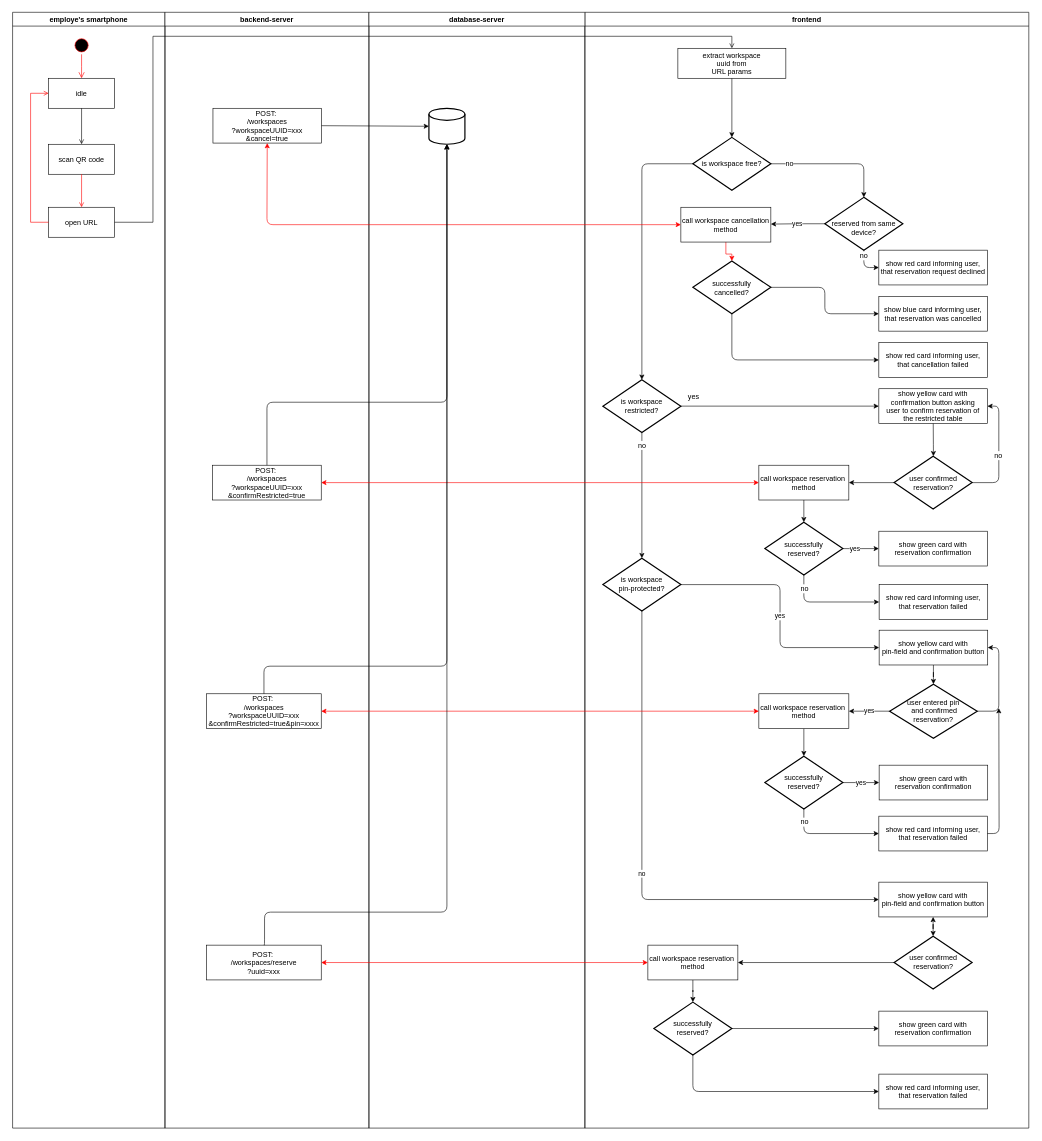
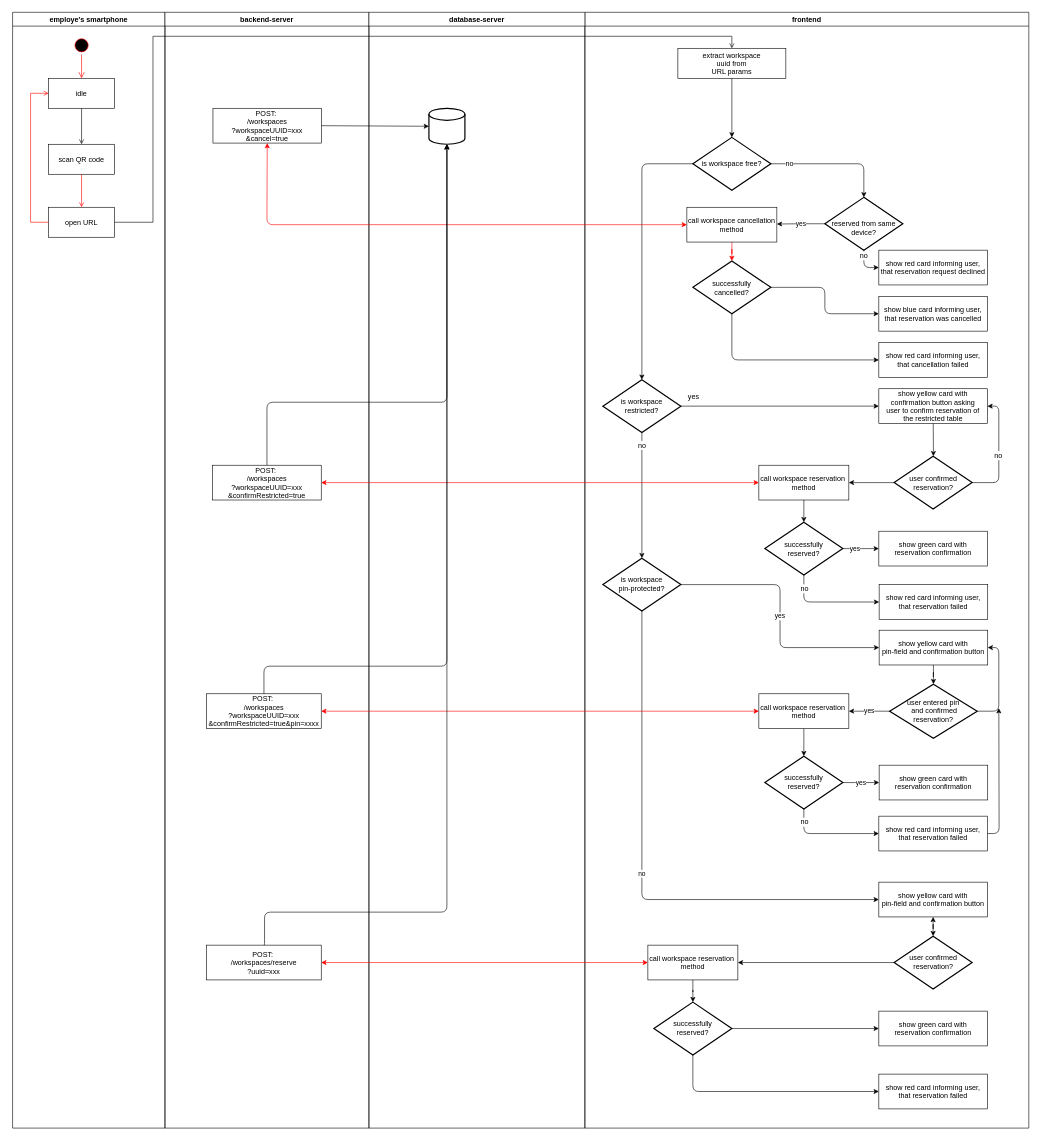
node "call workspace cancellation method": moved (726, 225) -> (732, 225)
